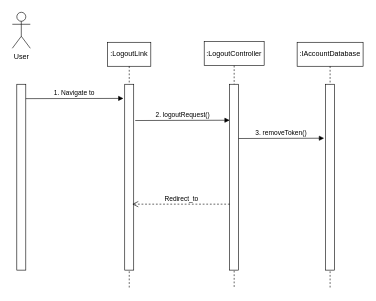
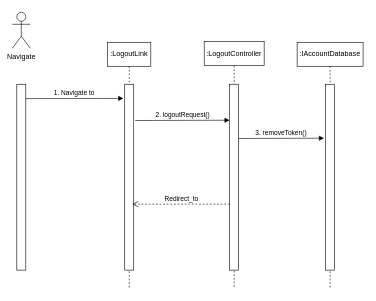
node "User": label "User" -> "Navigate"
